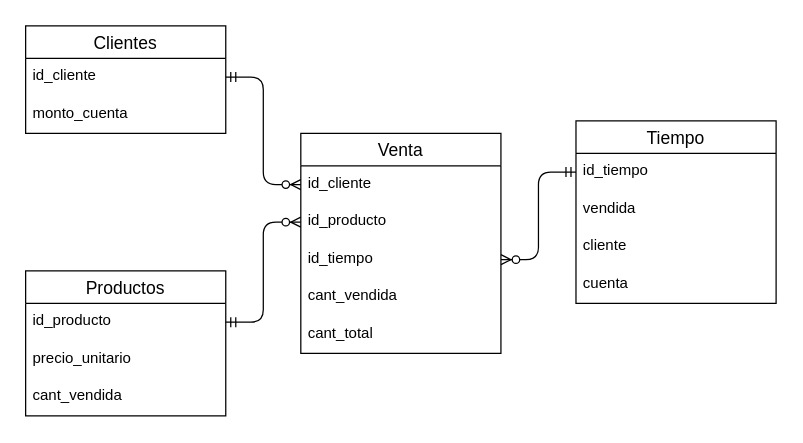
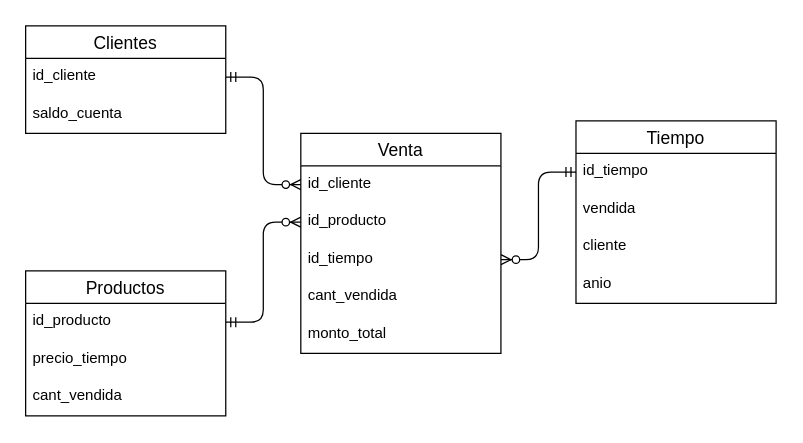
node "monto_cuenta": label "monto_cuenta" -> "saldo_cuenta"
node "cuenta": label "cuenta" -> "anio"
node "cant_total": label "cant_total" -> "monto_total"
node "precio_unitario": label "precio_unitario" -> "precio_tiempo"
